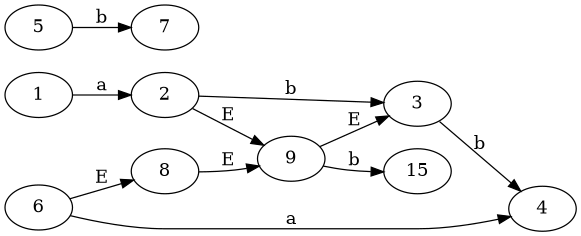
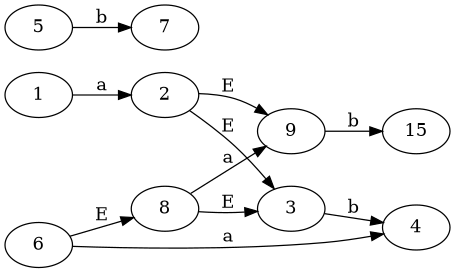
edge "2" -> "3": label "b" -> "E"
edge "9" -> "3": now "8" -> "3"
edge "8" -> "9": label "E" -> "a"
